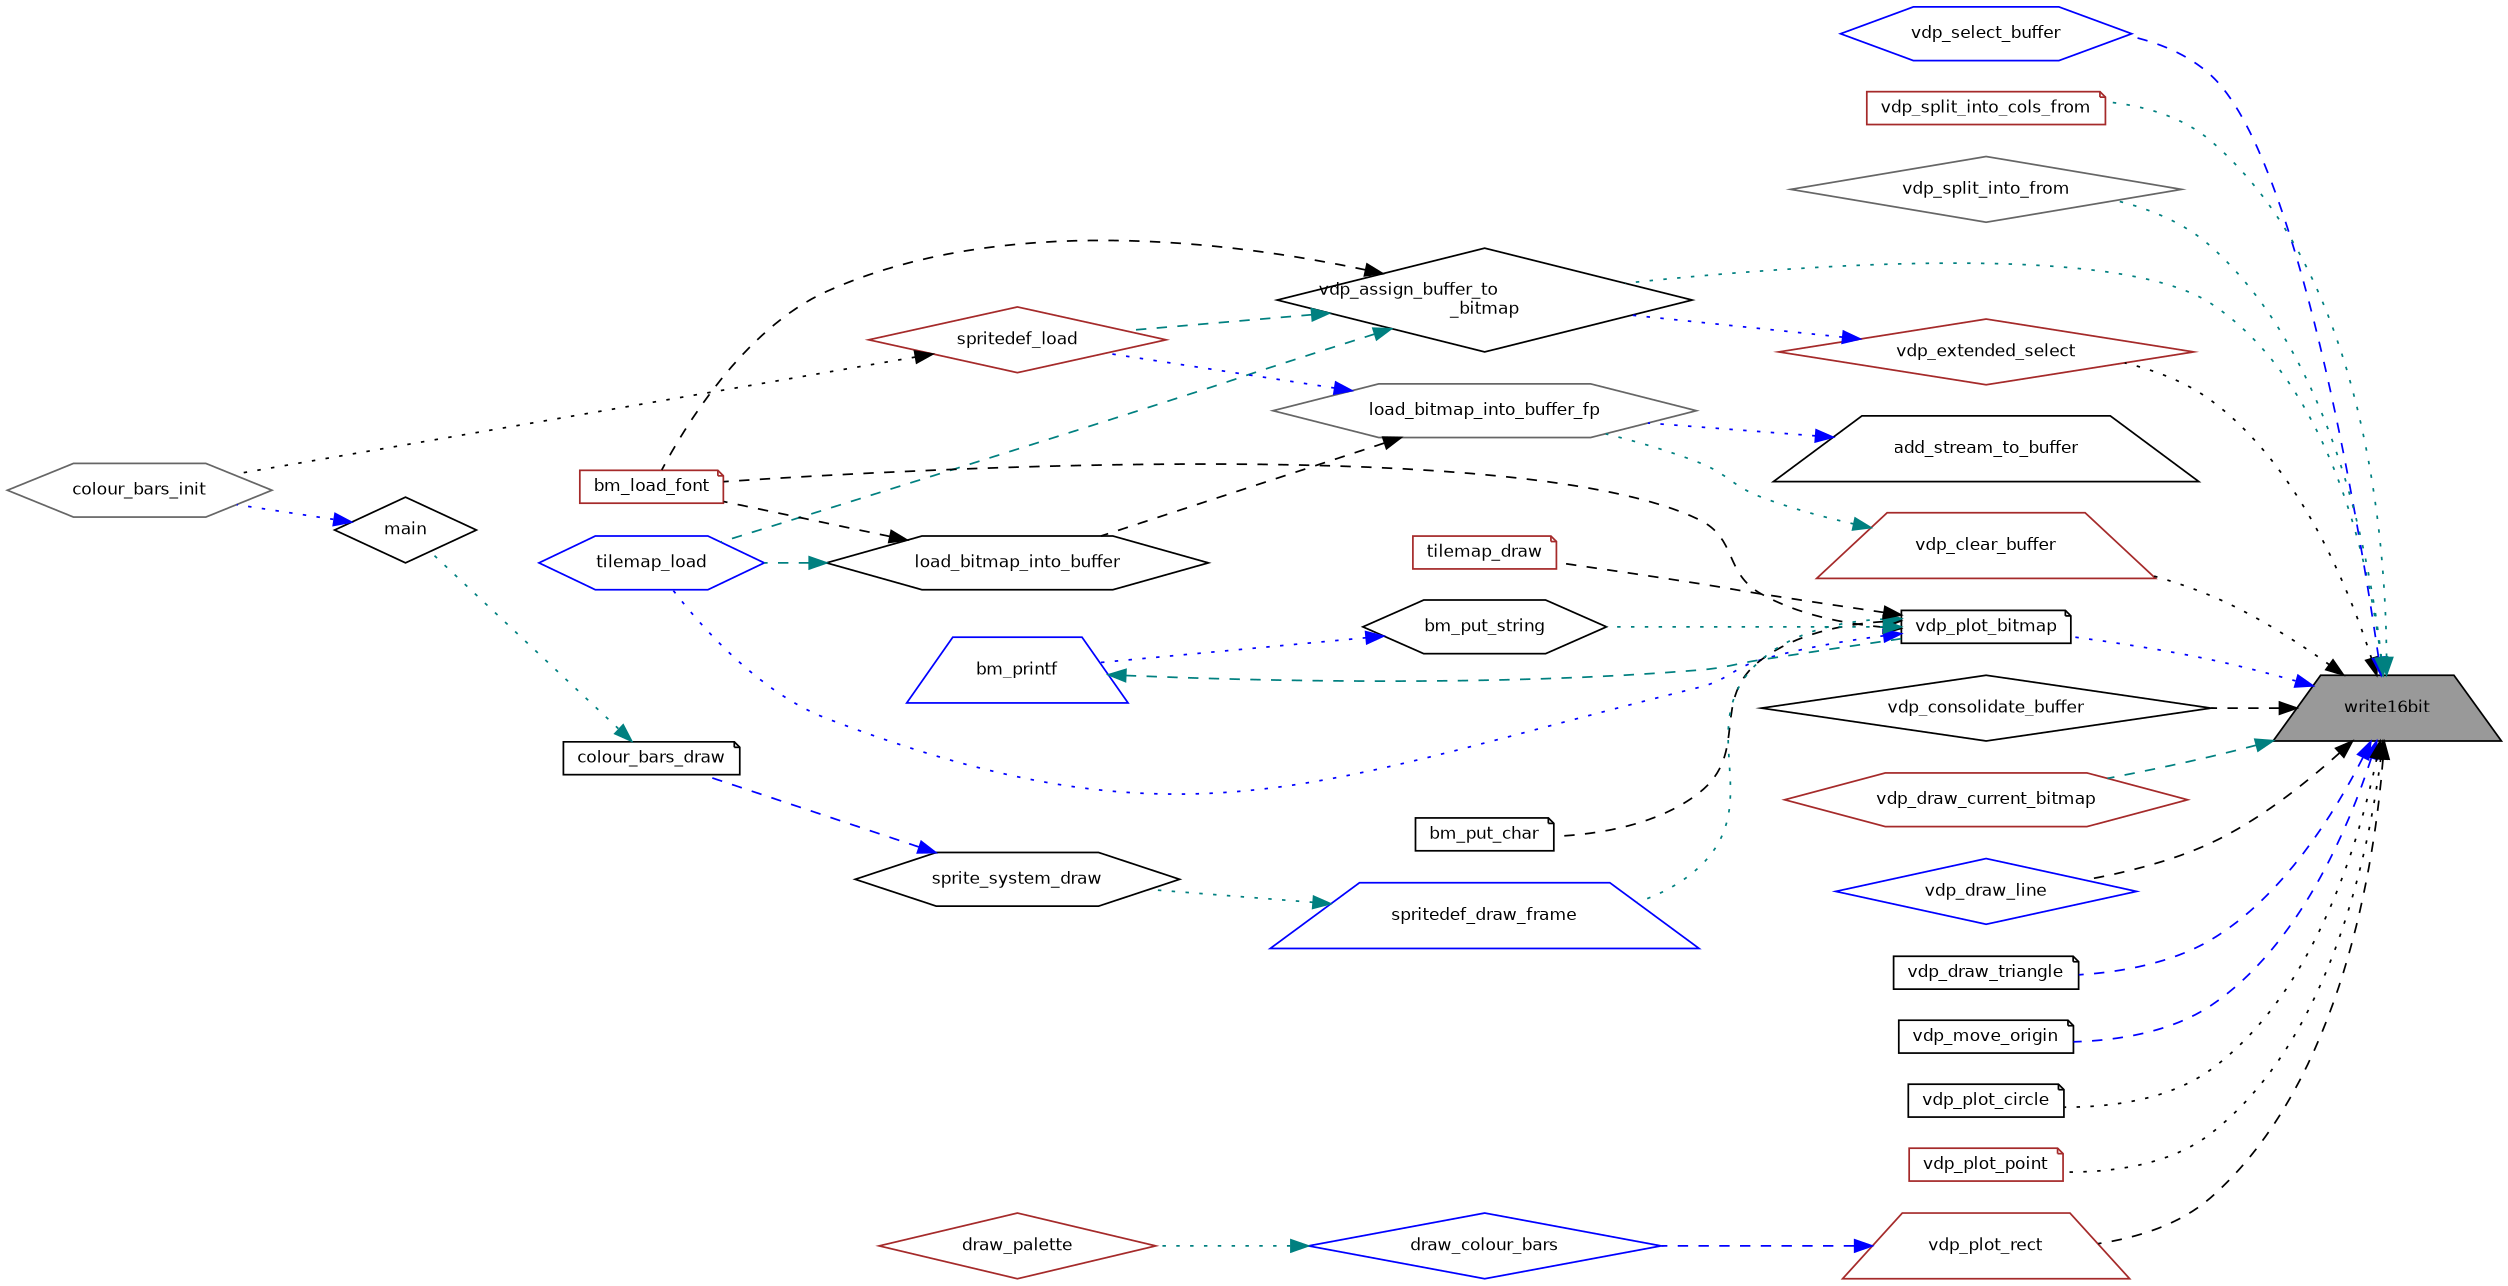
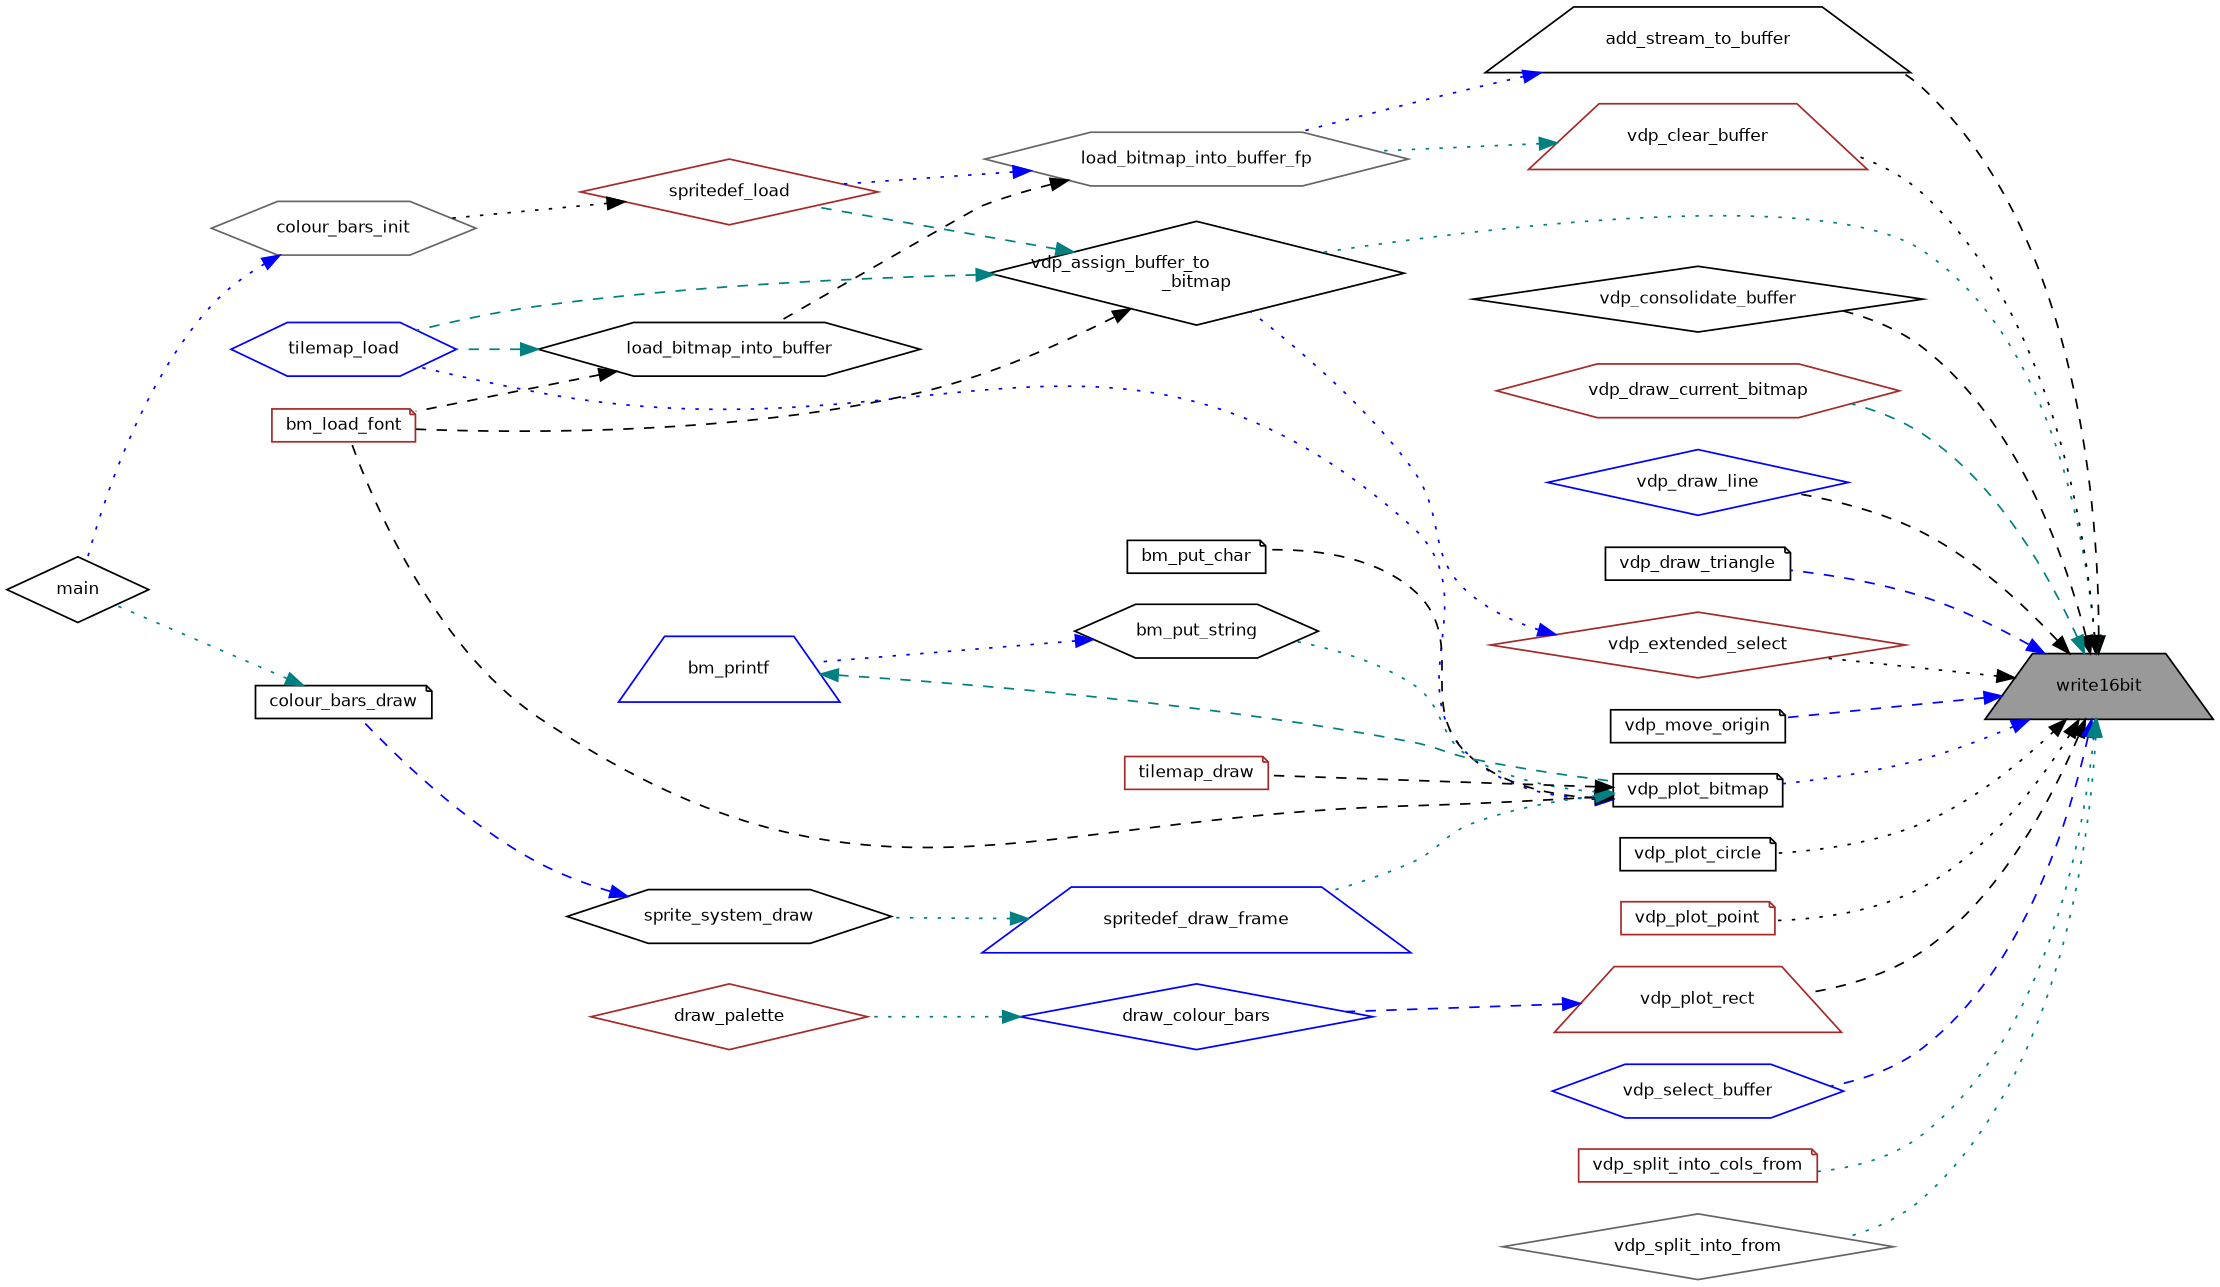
edge "add_stream_to_buffer" -> "write16bit": added
edge "colour_bars_init" -> "main": reversed
